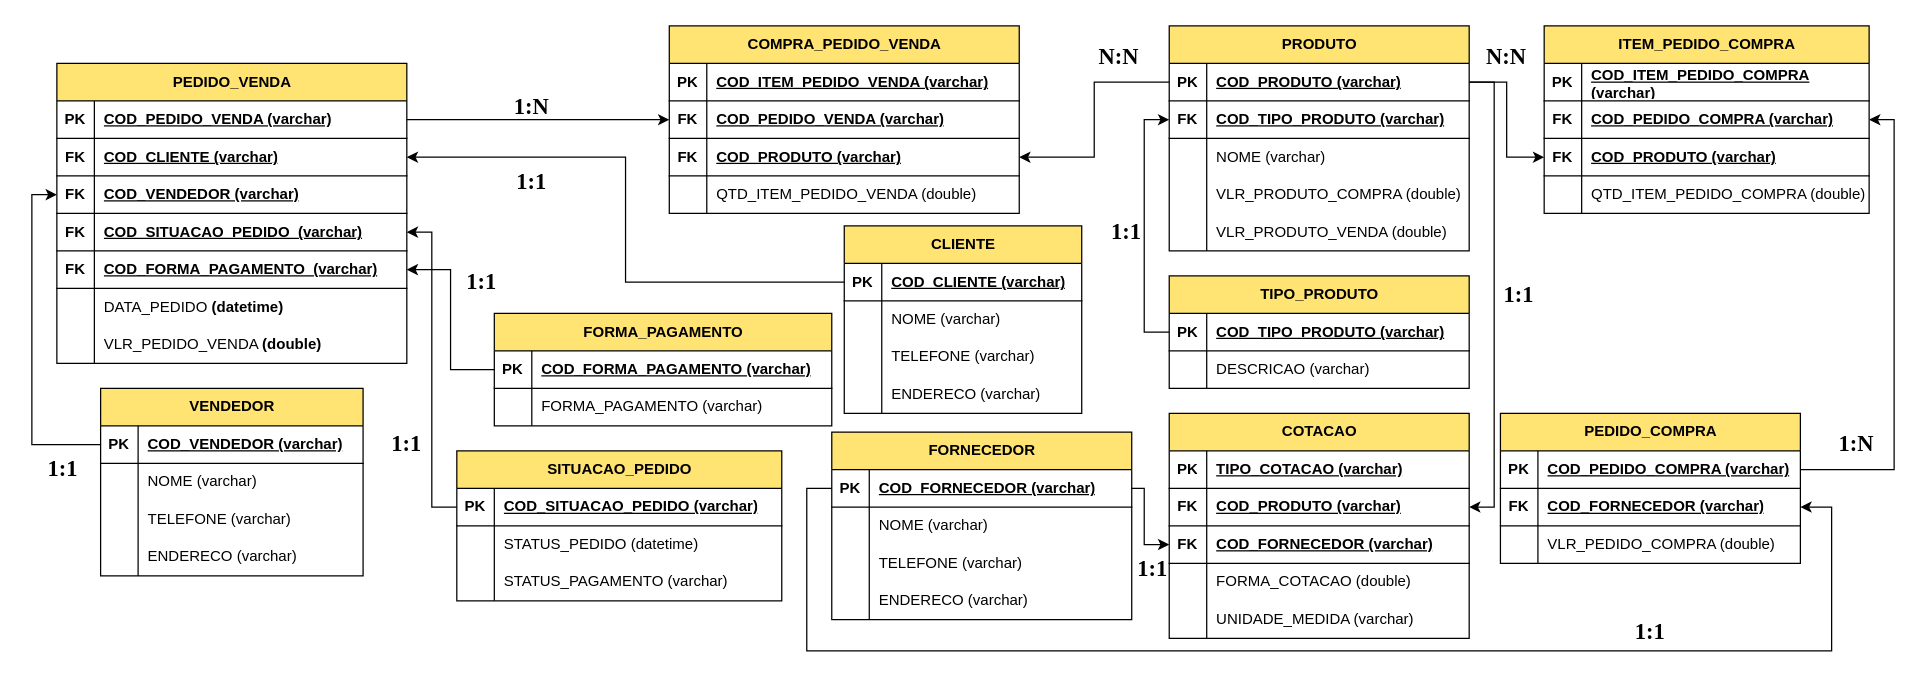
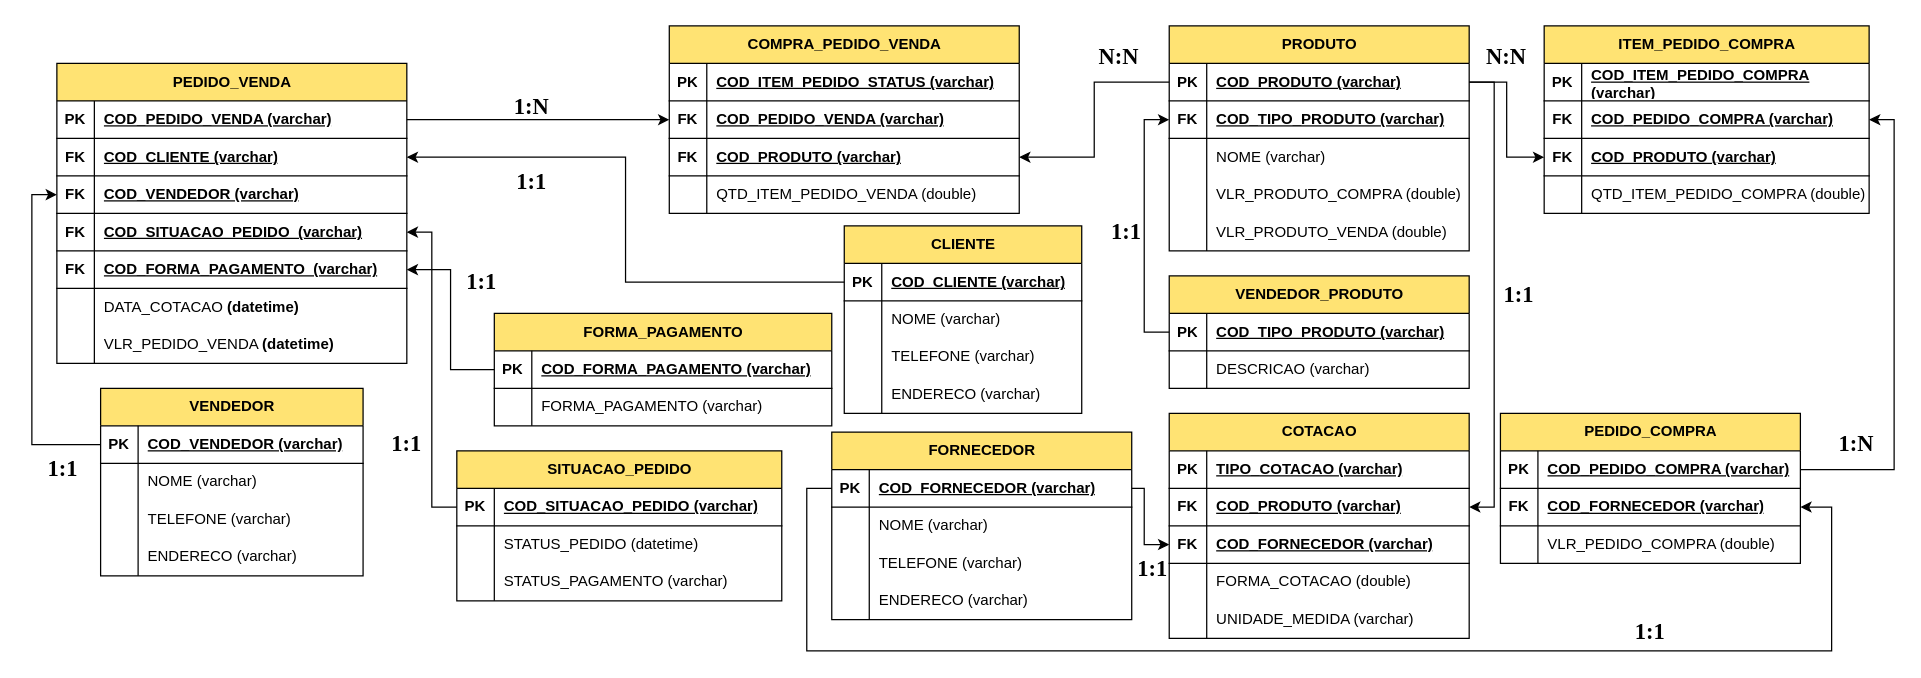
node "COD_ITEM_PEDIDO_VENDA (varchar)": label "COD_ITEM_PEDIDO_VENDA (varchar)" -> "COD_ITEM_PEDIDO_STATUS (varchar)"
node "TIPO_PRODUTO": label "TIPO_PRODUTO" -> "VENDEDOR_PRODUTO"
node "DATA_PEDIDO (datetime)": label "DATA_PEDIDO (datetime)" -> "DATA_COTACAO (datetime)"
node "VLR_PEDIDO_VENDA (double)": label "VLR_PEDIDO_VENDA (double)" -> "VLR_PEDIDO_VENDA (datetime)"
